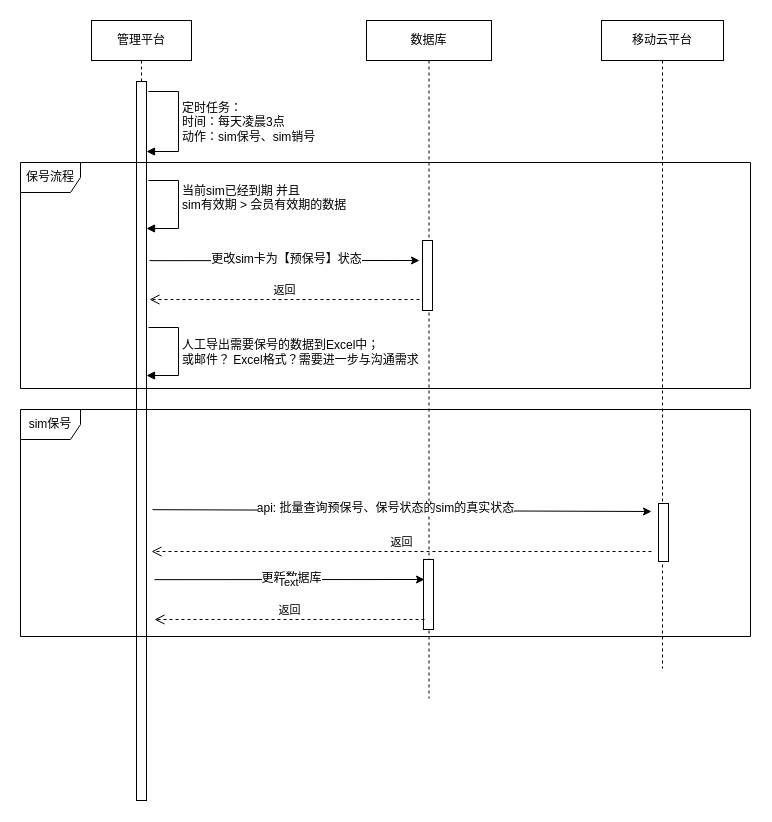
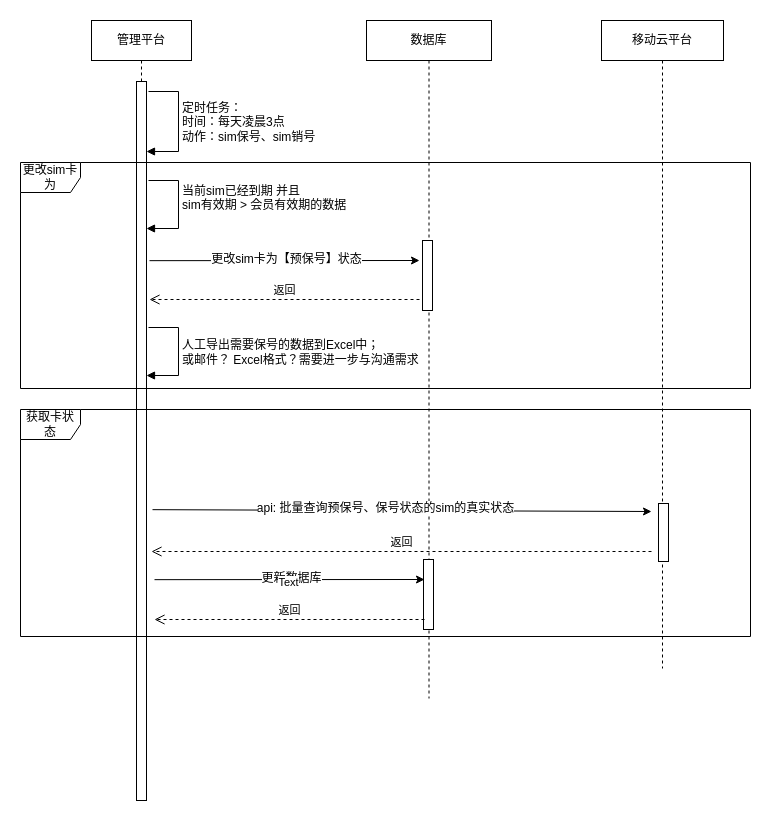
node "保号流程": label "保号流程" -> "更改sim卡为"
node "sim保号": label "sim保号" -> "获取卡状态"
